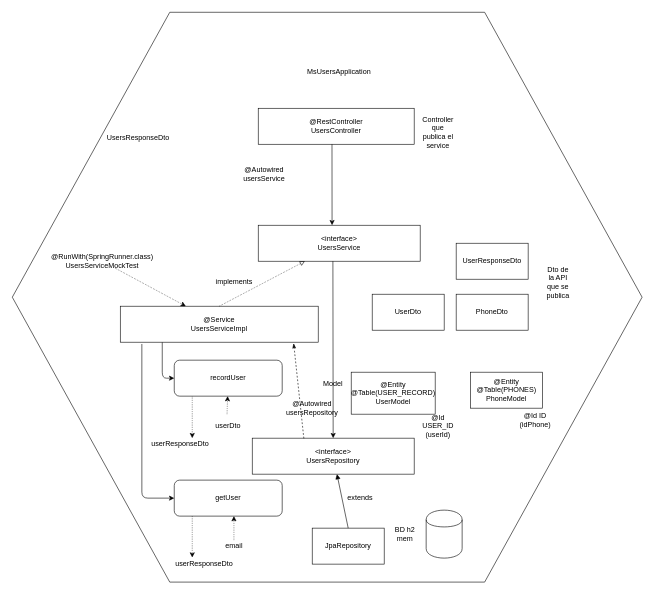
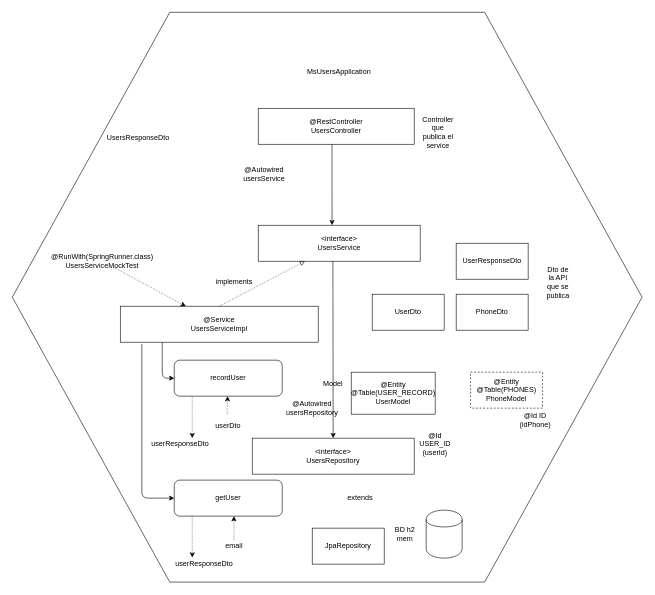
edge "<interface> UsersRepository" -> "@Service UsersServiceImpl": removed
node "@Entity @Table(PHONES) PhoneModel": style solid -> dashed
node "@Id USER_ID (userId)": moved (438, 426) -> (435, 444)
edge "JpaRepository" -> "<interface> UsersRepository": removed
